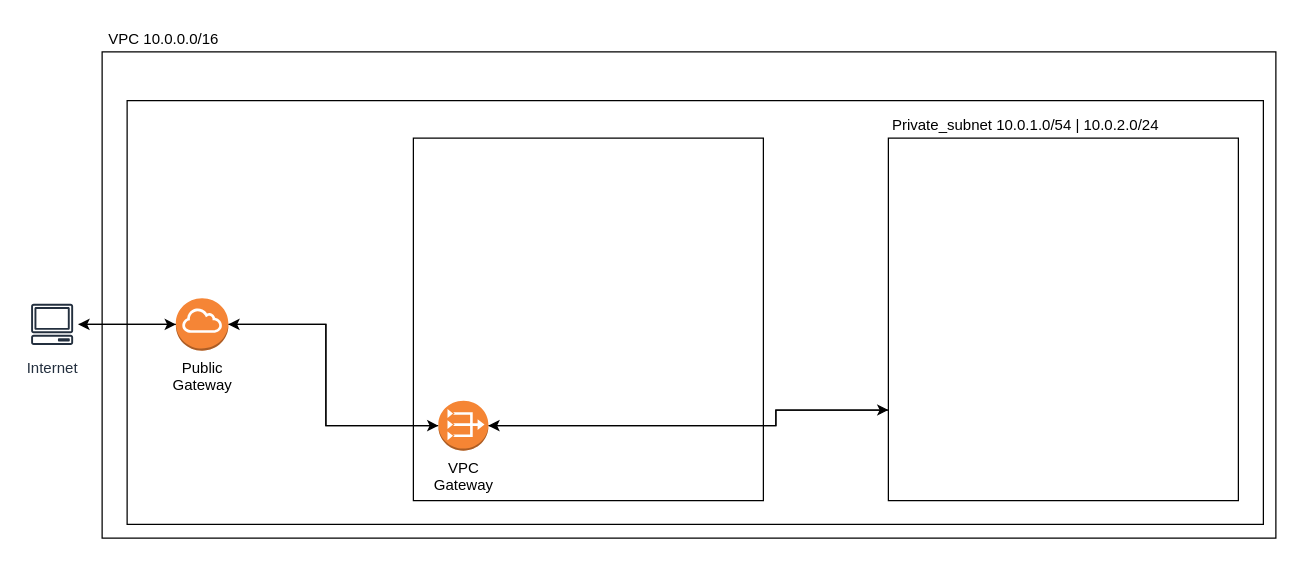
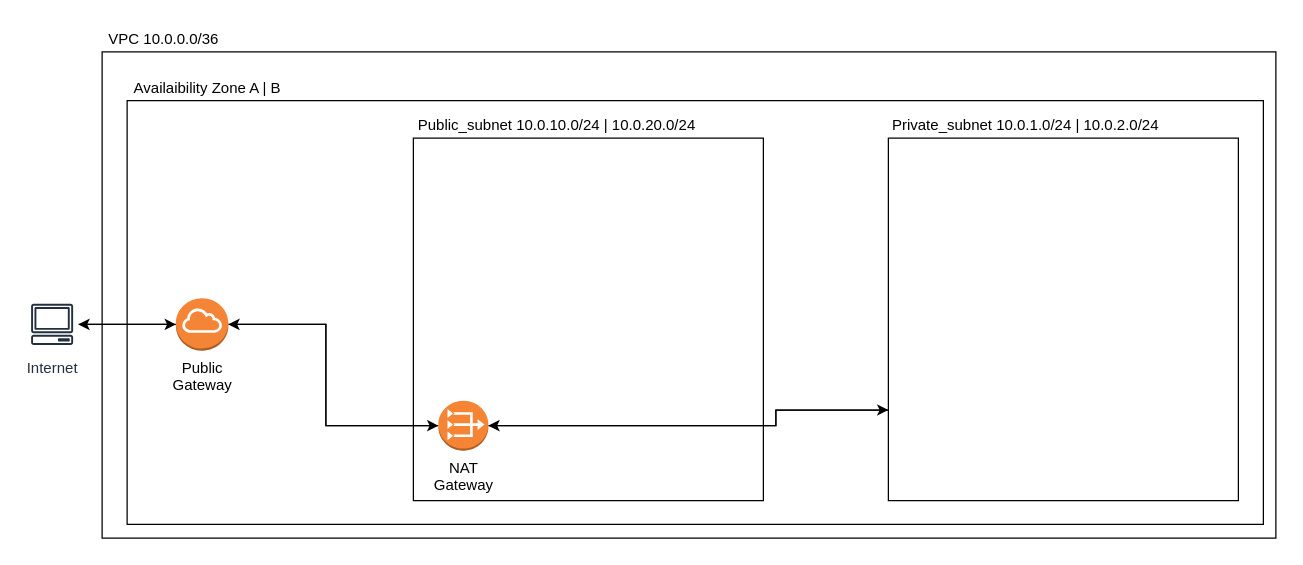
node "VPC 10.0.0.0/16": label "VPC 10.0.0.0/16" -> "VPC 10.0.0.0/36"
node "Availaibility Zone A | B": added
node "Public_subnet 10.0.10.0/24 | 10.0.20.0/24": added
node "Private_subnet 10.0.1.0/54 | 10.0.2.0/24": label "Private_subnet 10.0.1.0/54 | 10.0.2.0/24" -> "Private_subnet 10.0.1.0/24 | 10.0.2.0/24"
node "VPC Gateway": label "VPC Gateway" -> "NAT Gateway"
